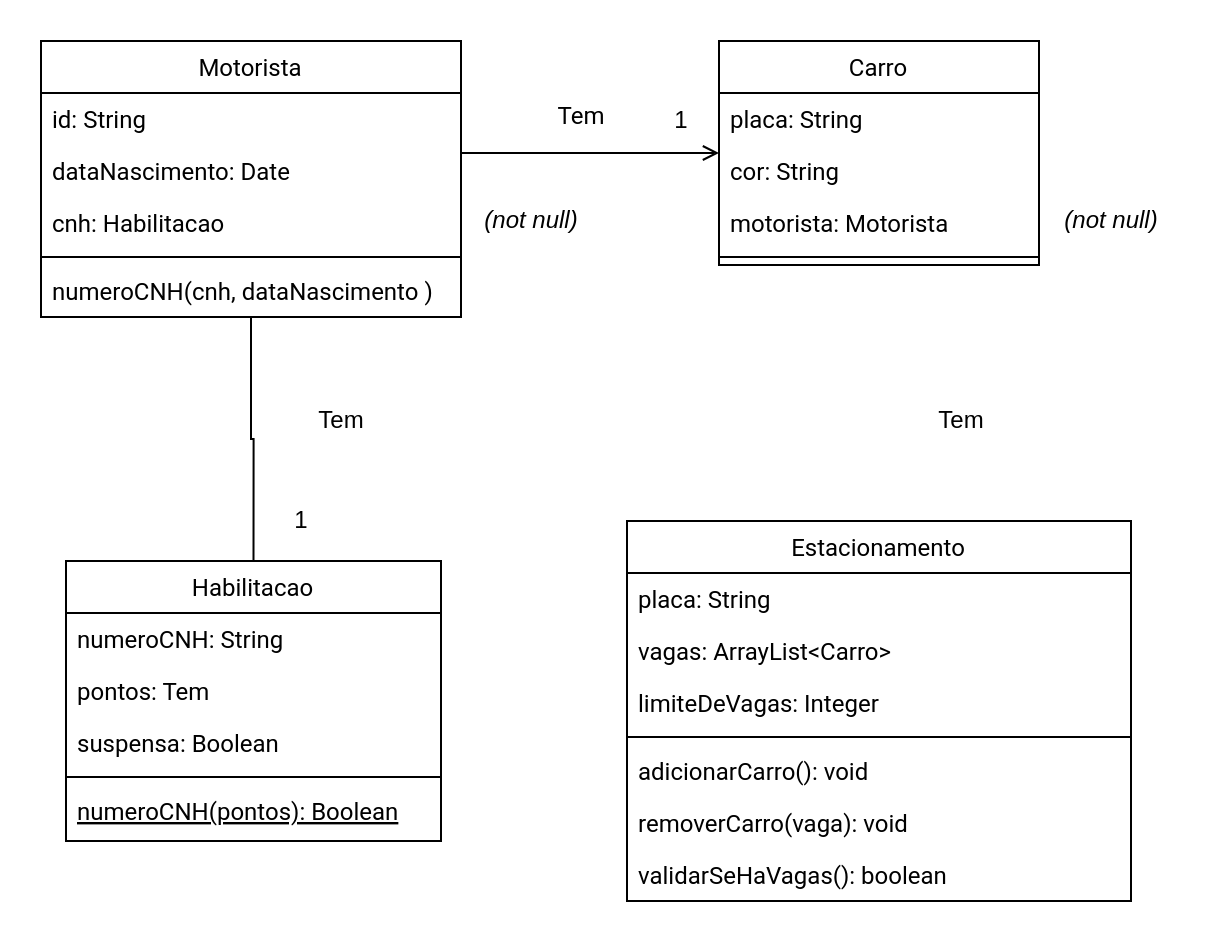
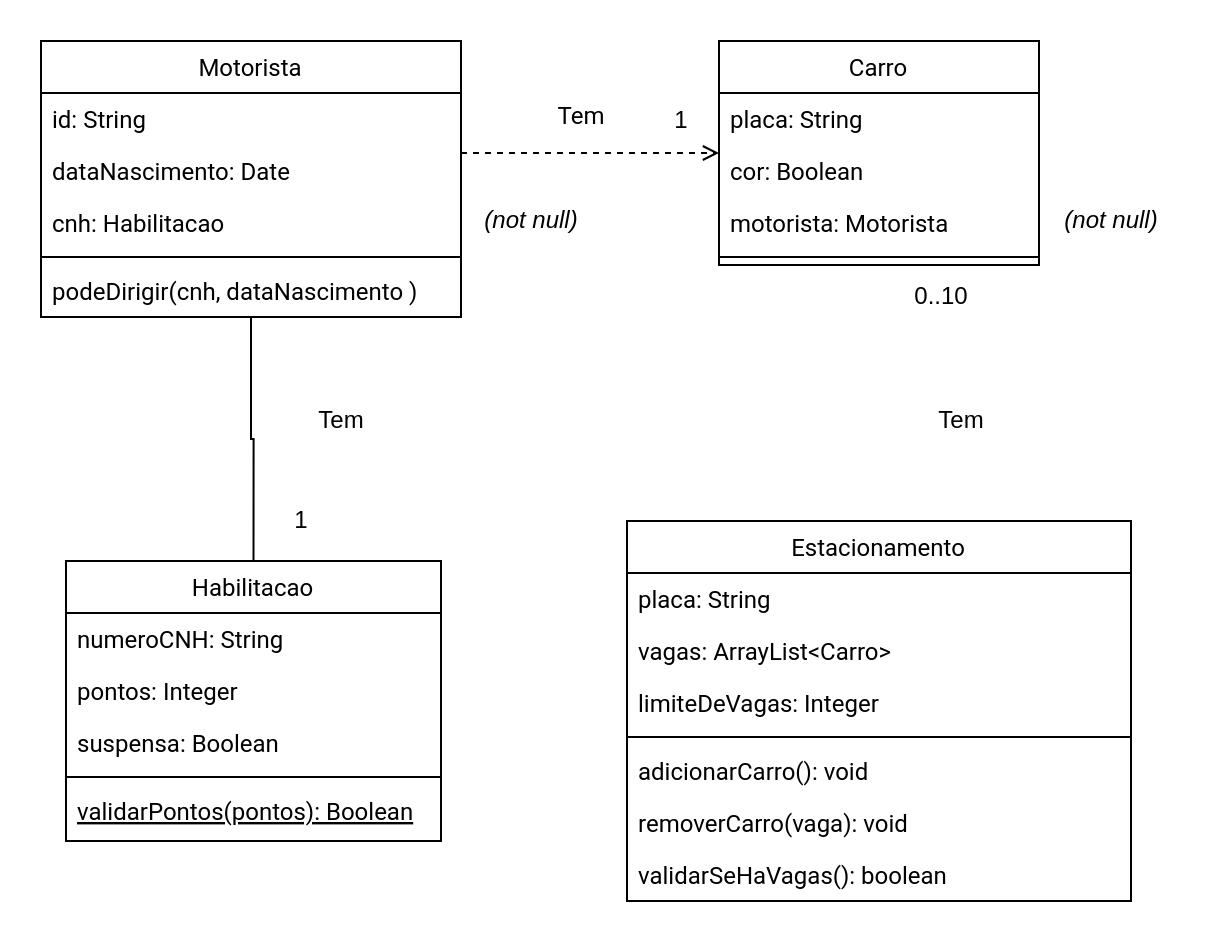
edge "Motorista" -> "Carro": style solid -> dashed
node "cor: String": label "cor: String" -> "cor: Boolean"
node "numeroCNH(cnh, dataNascimento )": label "numeroCNH(cnh, dataNascimento )" -> "podeDirigir(cnh, dataNascimento )"
node "0..10": added
node "pontos: Tem": label "pontos: Tem" -> "pontos: Integer"
node "numeroCNH(pontos): Boolean": label "numeroCNH(pontos): Boolean" -> "validarPontos(pontos): Boolean"
